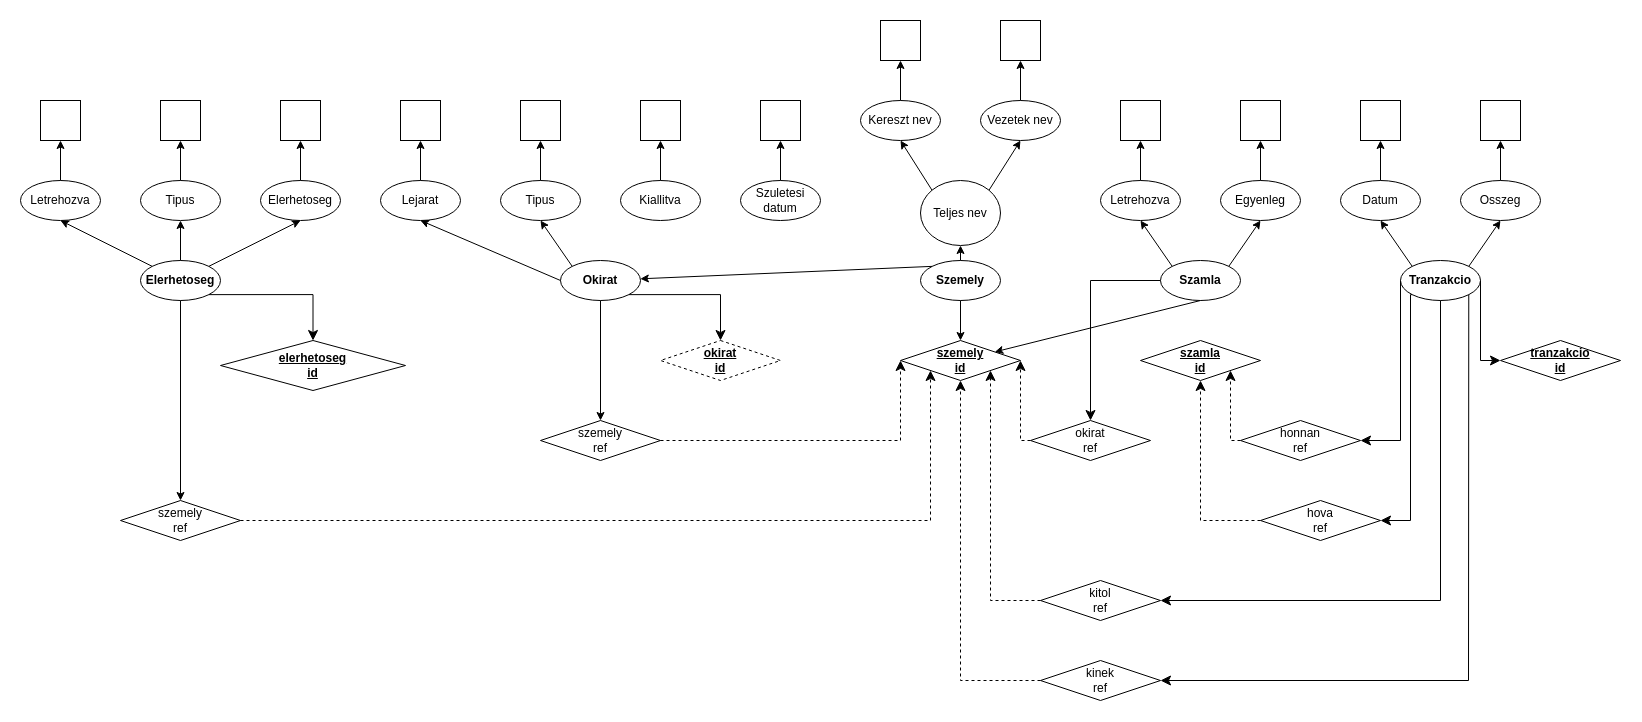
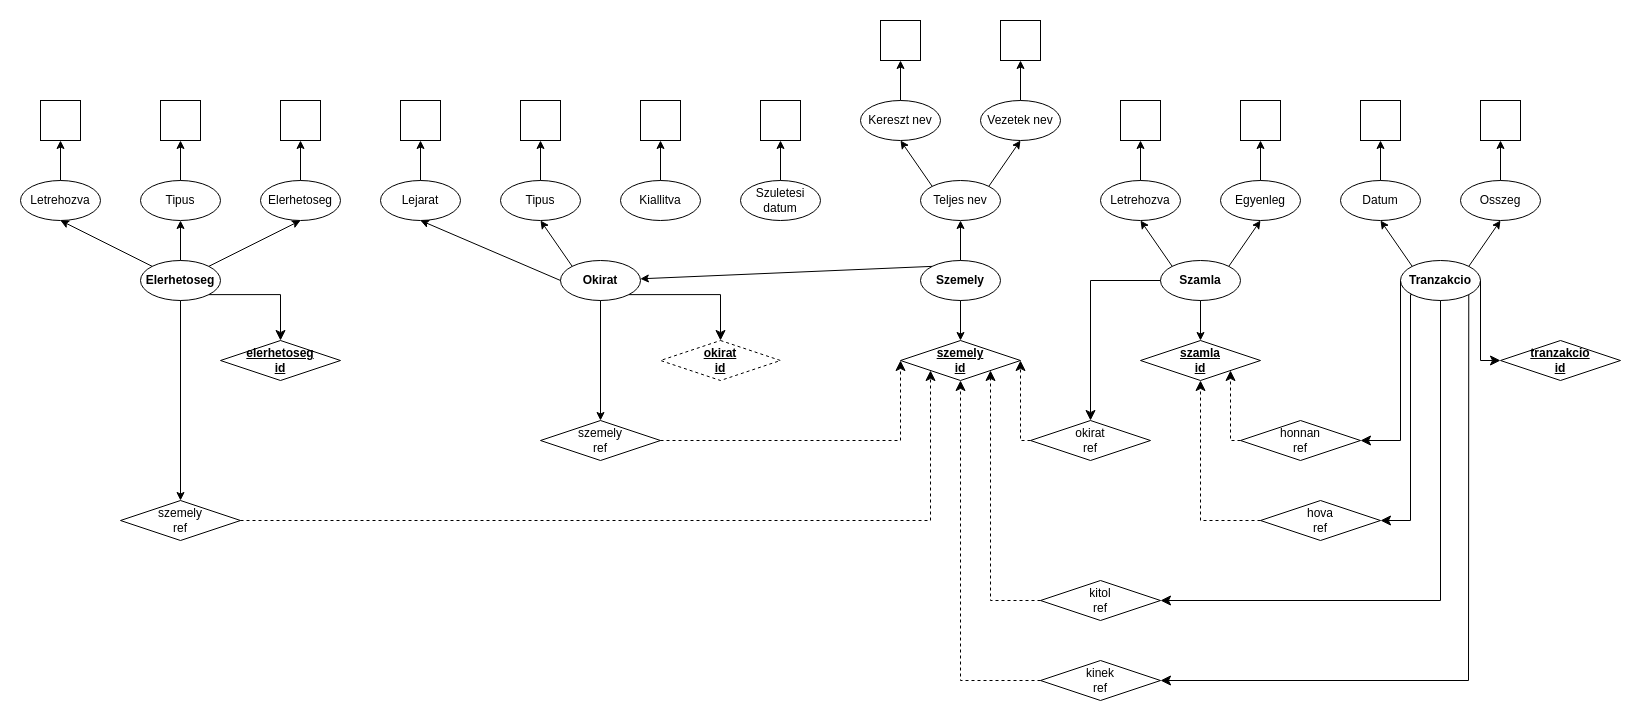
node "Teljes nev": size 80x65 -> 80x40
edge "Szamla" -> "szemely id": now "Szamla" -> "szamla id"
node "elerhetoseg id": size 185x50 -> 120x40
